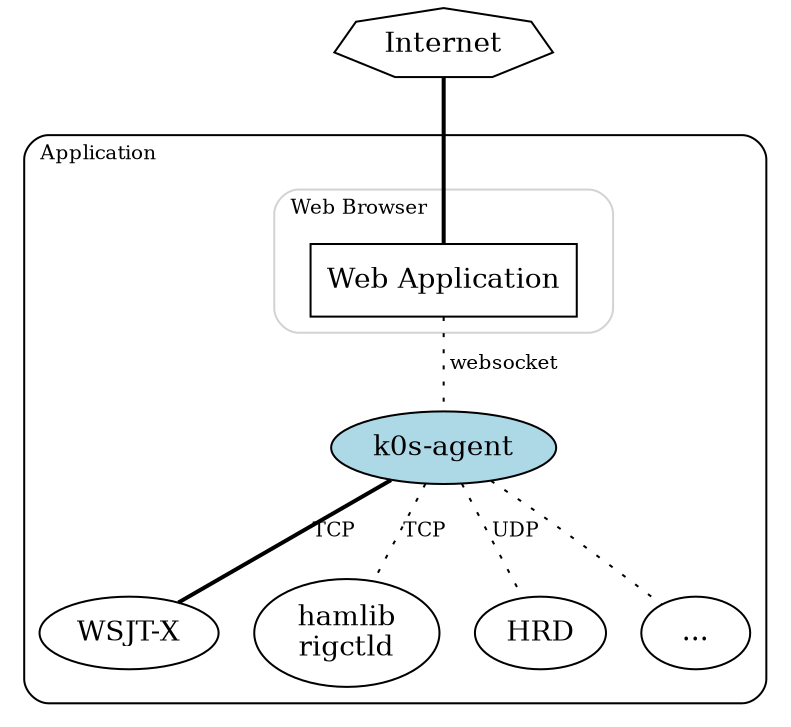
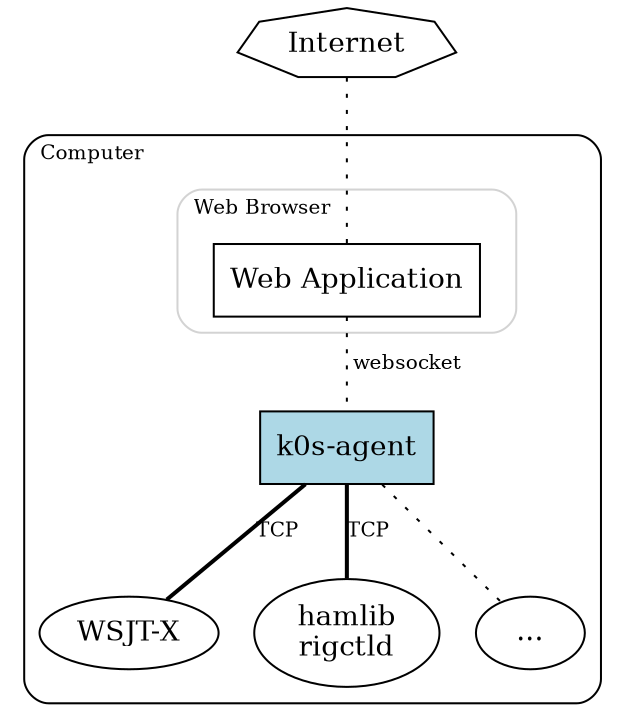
cluster "Application": label "Application" -> "Computer"
edge "Internet" -- "Web Application": style bold -> dotted
node "k0s-agent": shape ellipse -> box
edge "k0s-agent" -- "hamlib rigctld": style dotted -> bold
node "HRD": removed
